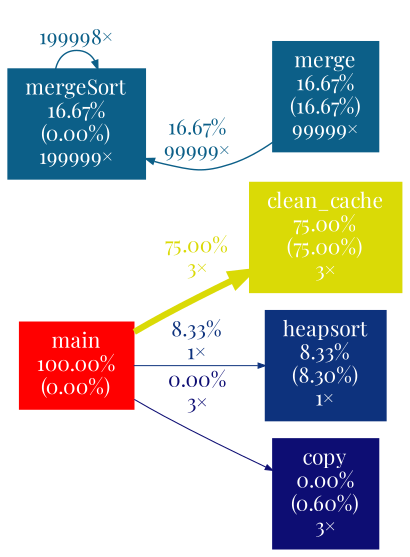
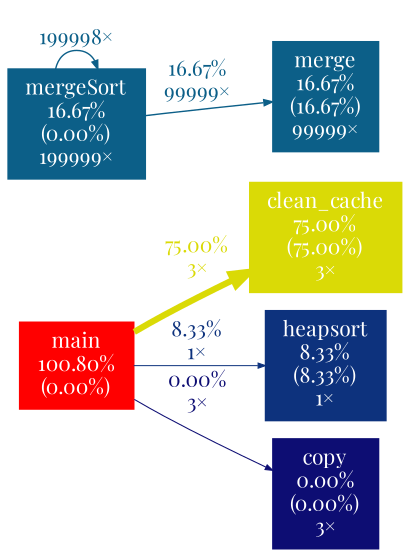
edge "merge 16.67% (16.67%) 99999×" -> "mergeSort 16.67% (0.00%) 199999×": reversed
node "main 100.00% (0.00%)": label "main 100.00% (0.00%)" -> "main 100.80% (0.00%)"
node "heapsort 8.33% (8.30%) 1×": label "heapsort 8.33% (8.30%) 1×" -> "heapsort 8.33% (8.33%) 1×"
node "copy 0.00% (0.60%) 3×": label "copy 0.00% (0.60%) 3×" -> "copy 0.00% (0.00%) 3×"
